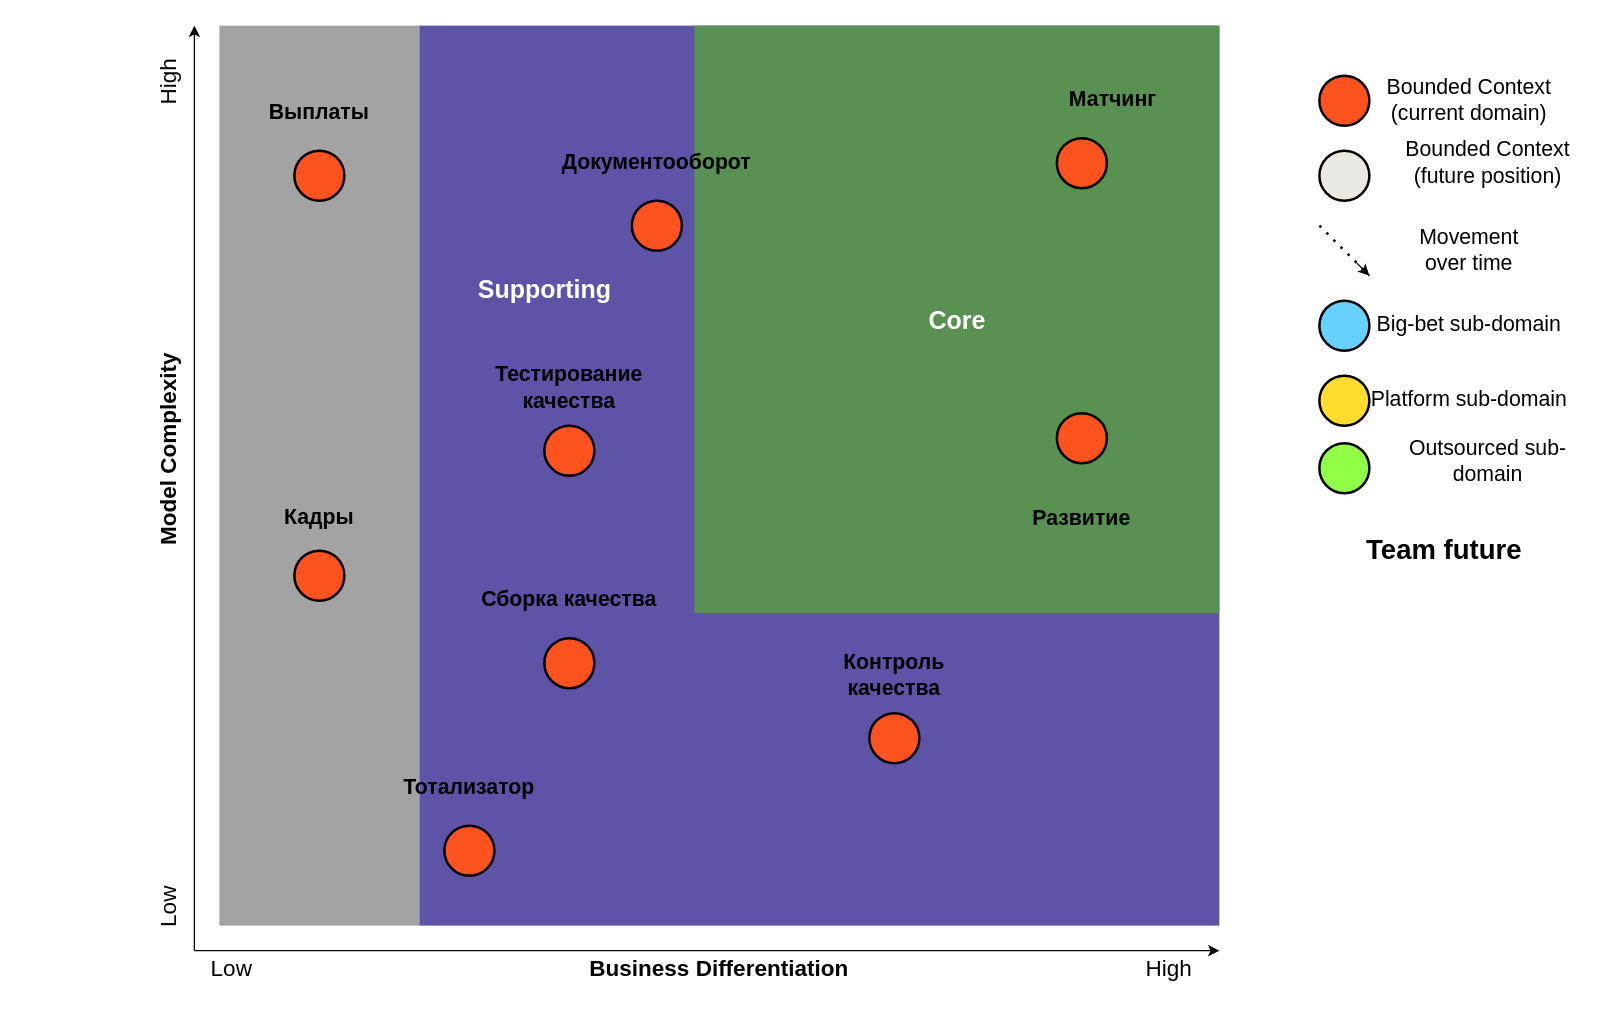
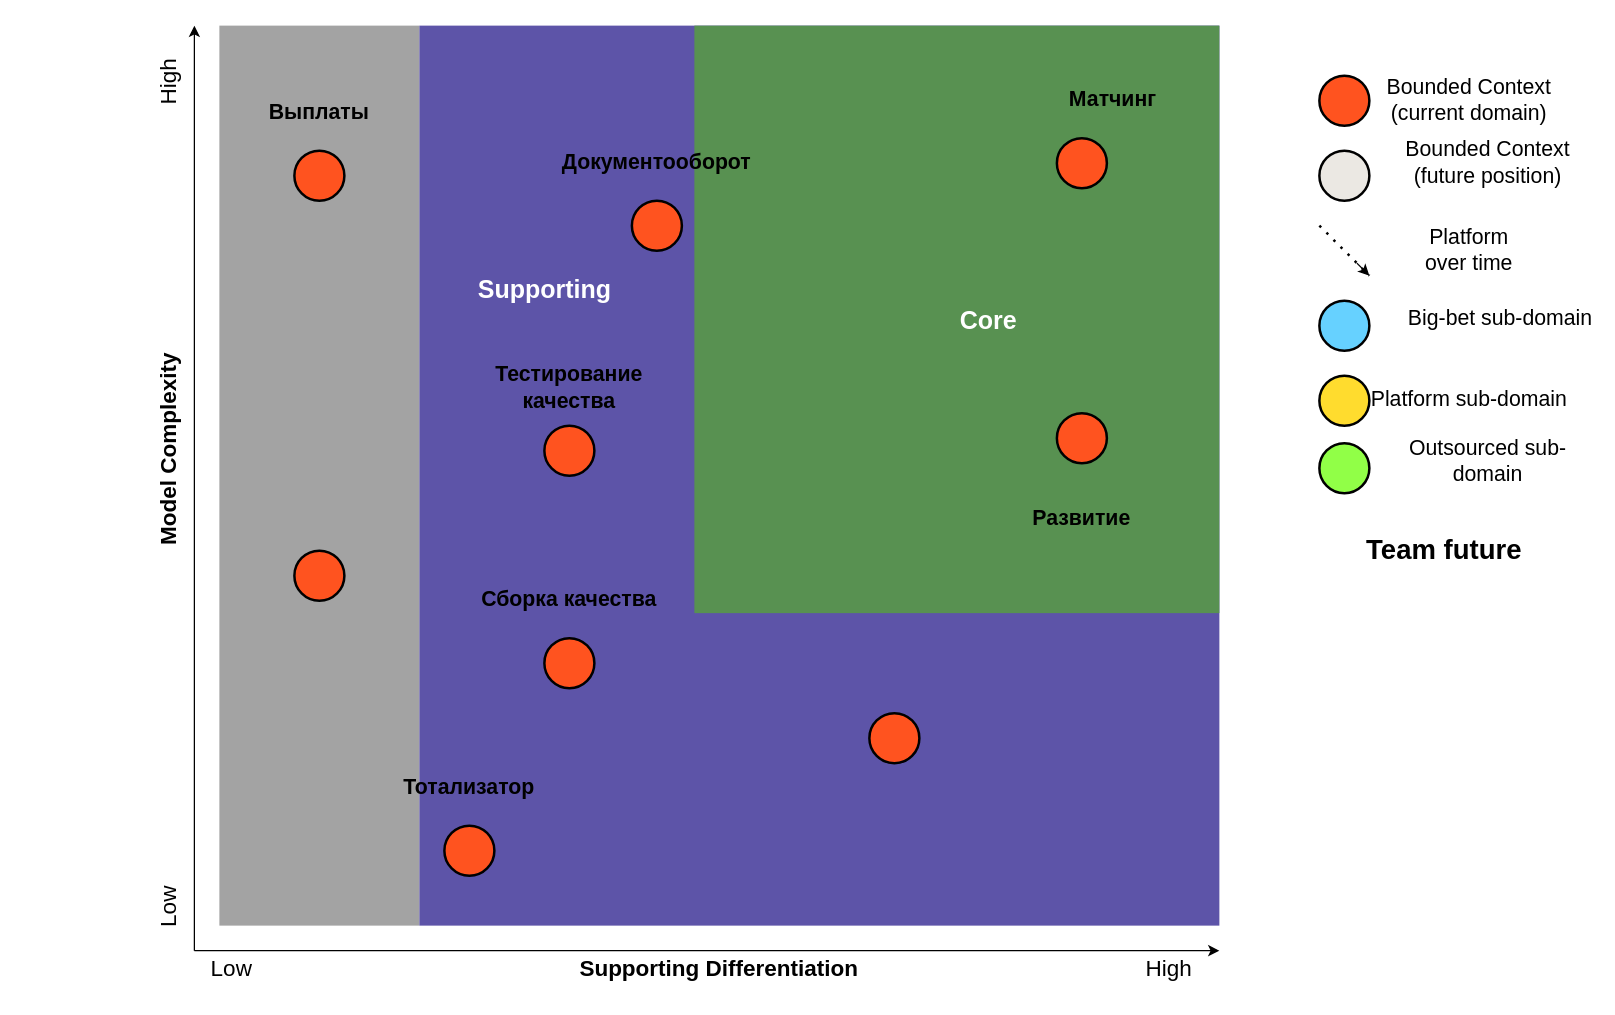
node "Movement over time": label "Movement over time" -> "Platform over time"
node "Core": moved (957, 319) -> (988, 319)
node "Big-bet sub-domain": moved (1469, 326) -> (1501, 319)
node "Кадры": removed
node "Контроль качества": removed
node "Business Differentiation": label "Business Differentiation" -> "Supporting Differentiation"
